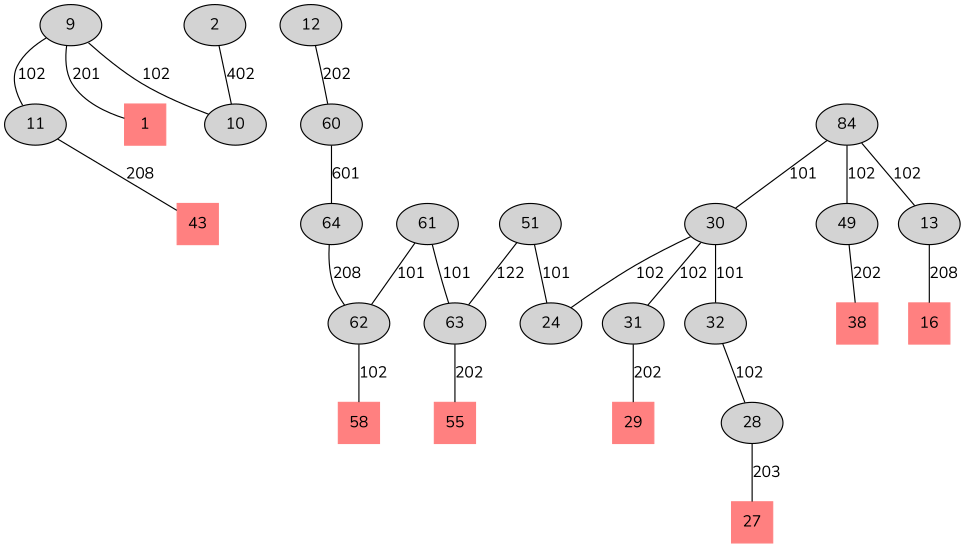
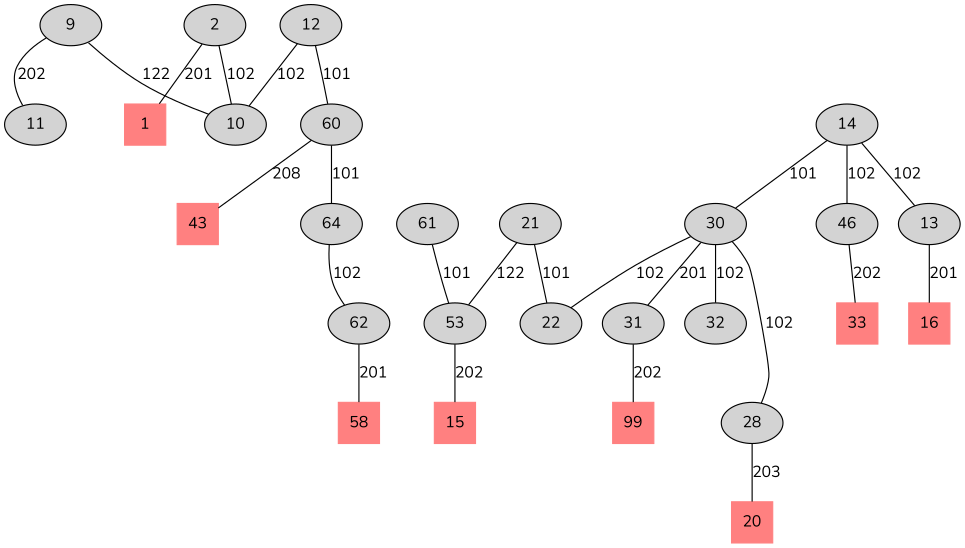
edge "9" -- "11": label "102" -> "202"
edge "9" -- "10": label "102" -> "122"
edge "2" -- "10": label "402" -> "102"
edge "12" -- "10": added, label "102"
edge "12" -- "60": label "202" -> "101"
edge "9" -- "1": now "2" -- "1"
node "84": label "84" -> "14"
edge "60" -- "64": label "601" -> "101"
edge "11" -- "43": now "60" -- "43"
node "51": label "51" -> "21"
node "49": label "49" -> "46"
edge "64" -- "62": label "208" -> "102"
edge "61" -- "62": removed, label "101"
edge "30" -- "31": label "102" -> "201"
edge "30" -- "32": label "101" -> "102"
edge "13" -- "16": label "208" -> "201"
node "63": label "63" -> "53"
node "24": label "24" -> "22"
node "38": label "38" -> "33"
edge "62" -- "58": label "102" -> "201"
edge "32" -- "28": now "30" -- "28"
node "55": label "55" -> "15"
node "29": label "29" -> "99"
node "27": label "27" -> "20"
